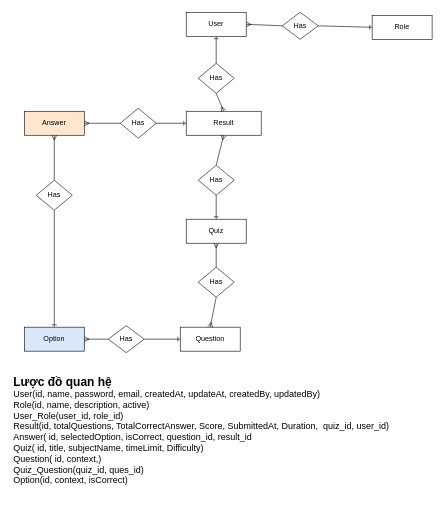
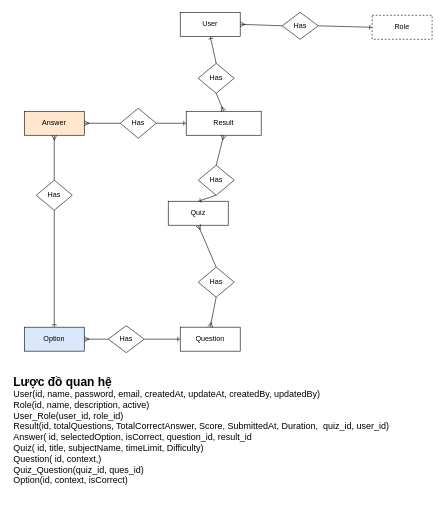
node "User": moved (216, 24) -> (210, 24)
node "Role": style solid -> dashed
node "Quiz": moved (216, 231) -> (198, 213)
